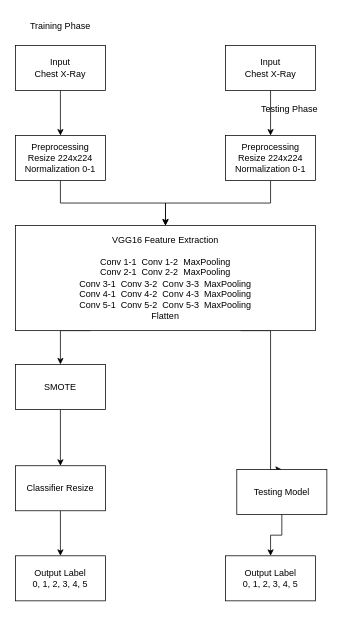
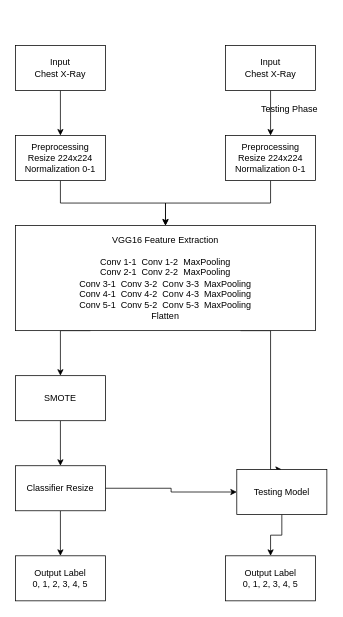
node "Training Phase": removed
node "SMOTE": moved (60, 387) -> (60, 398)
edge "Classifier Resize" -> "Testing Model": added
